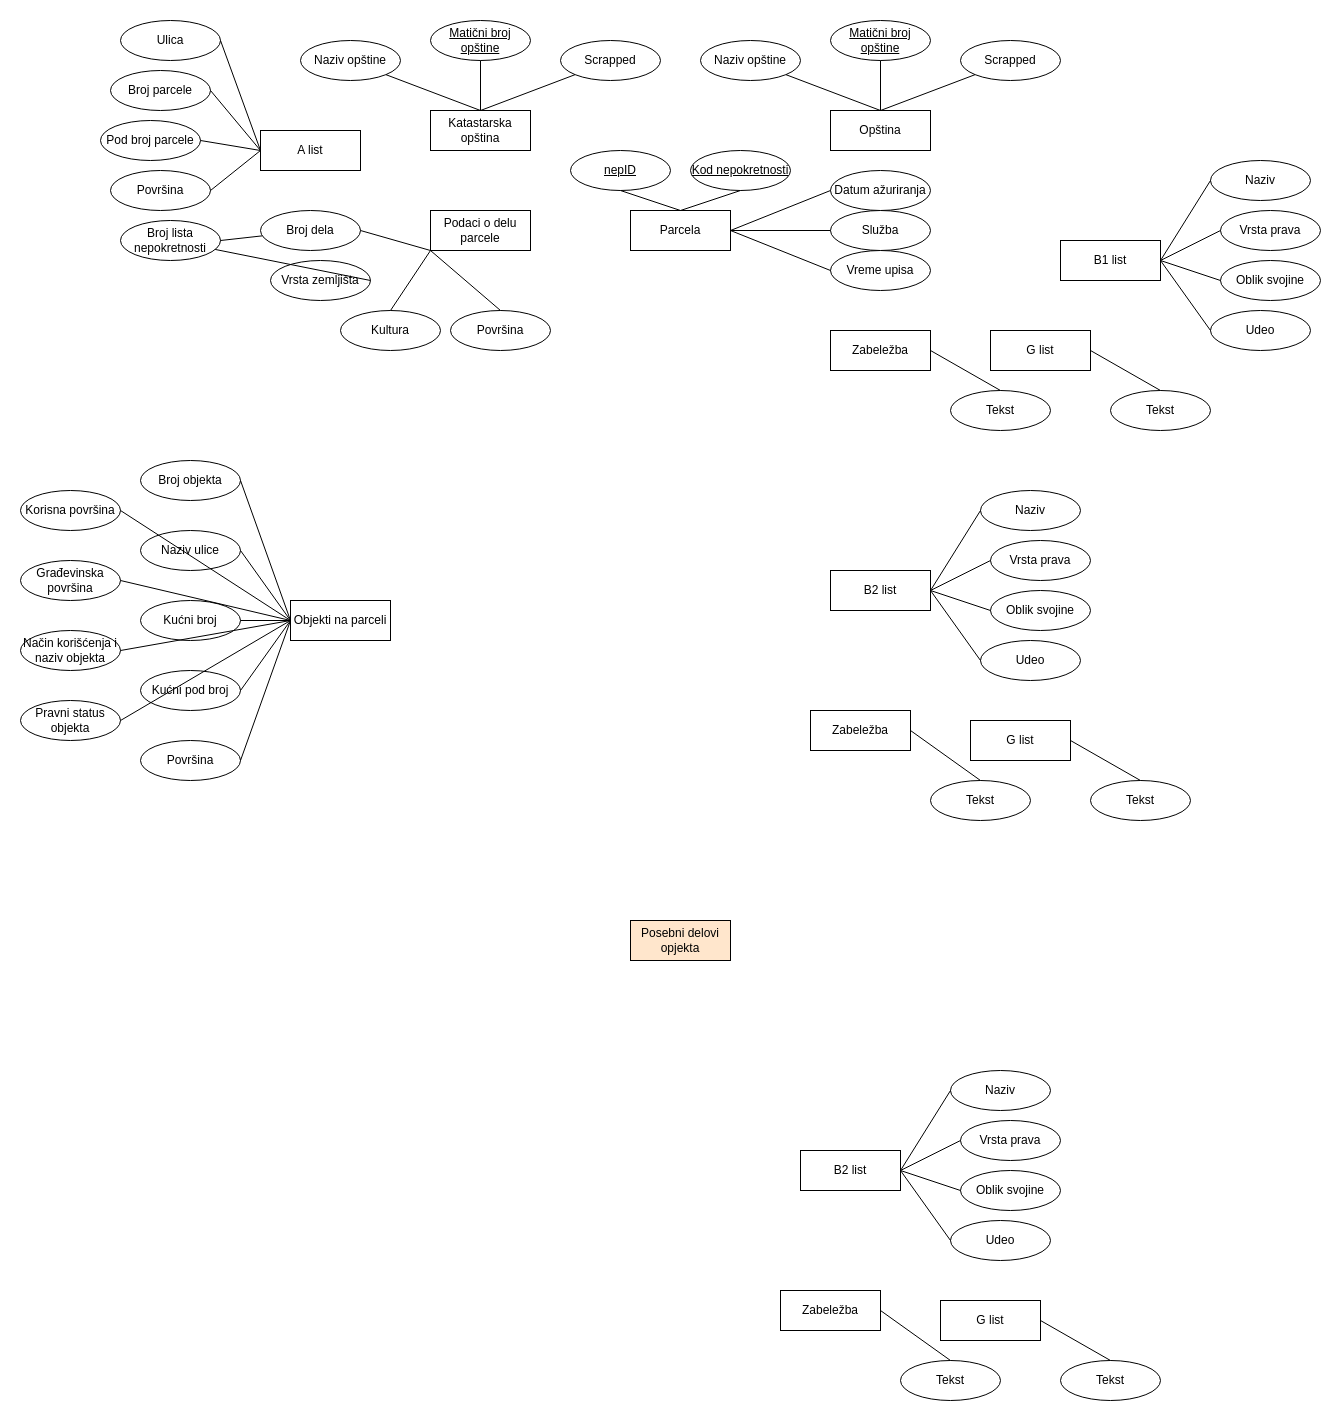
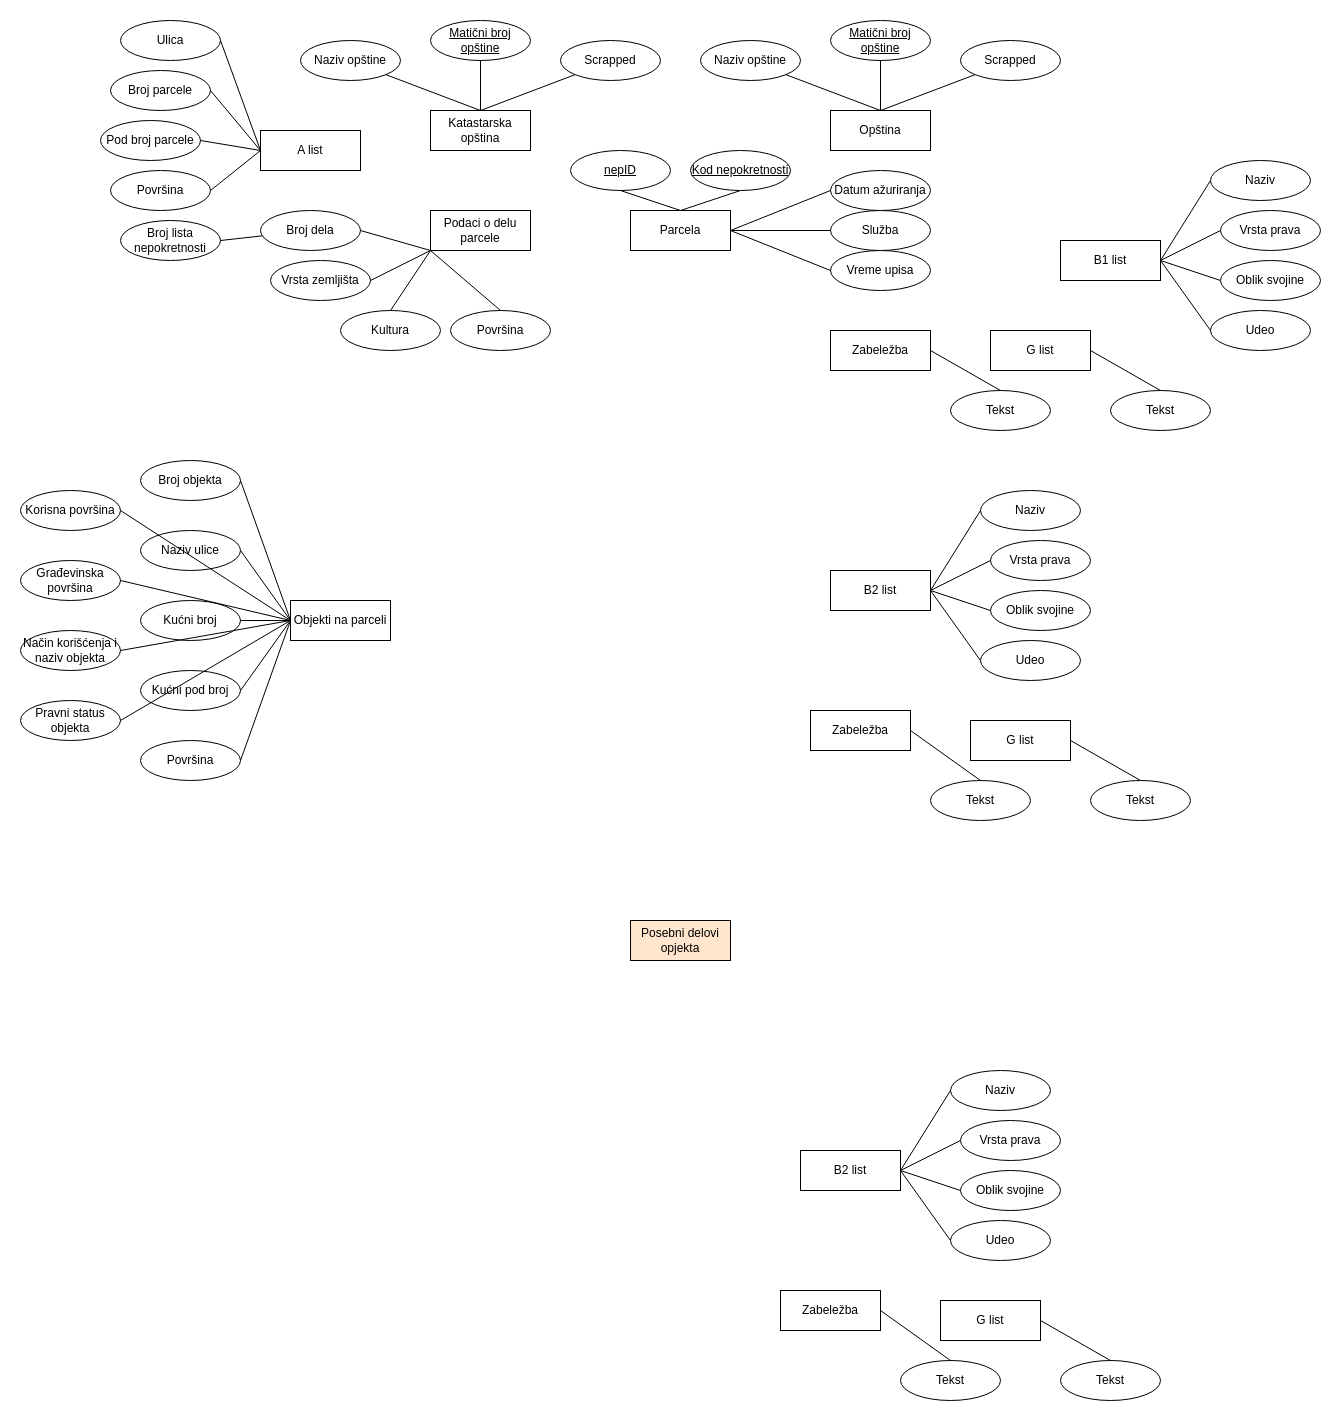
edge "Broj lista nepokretnosti" -- "Vrsta zemljišta": now "Podaci o delu parcele" -- "Vrsta zemljišta"
